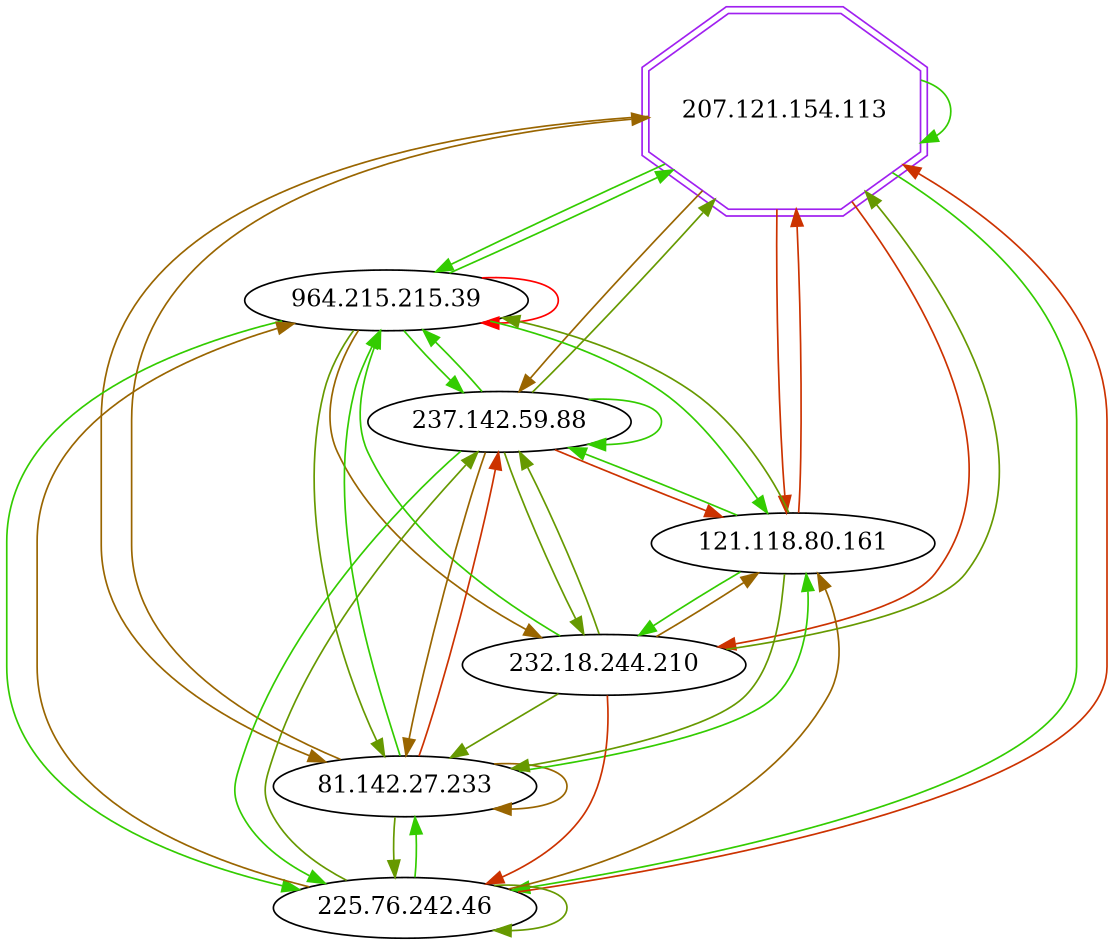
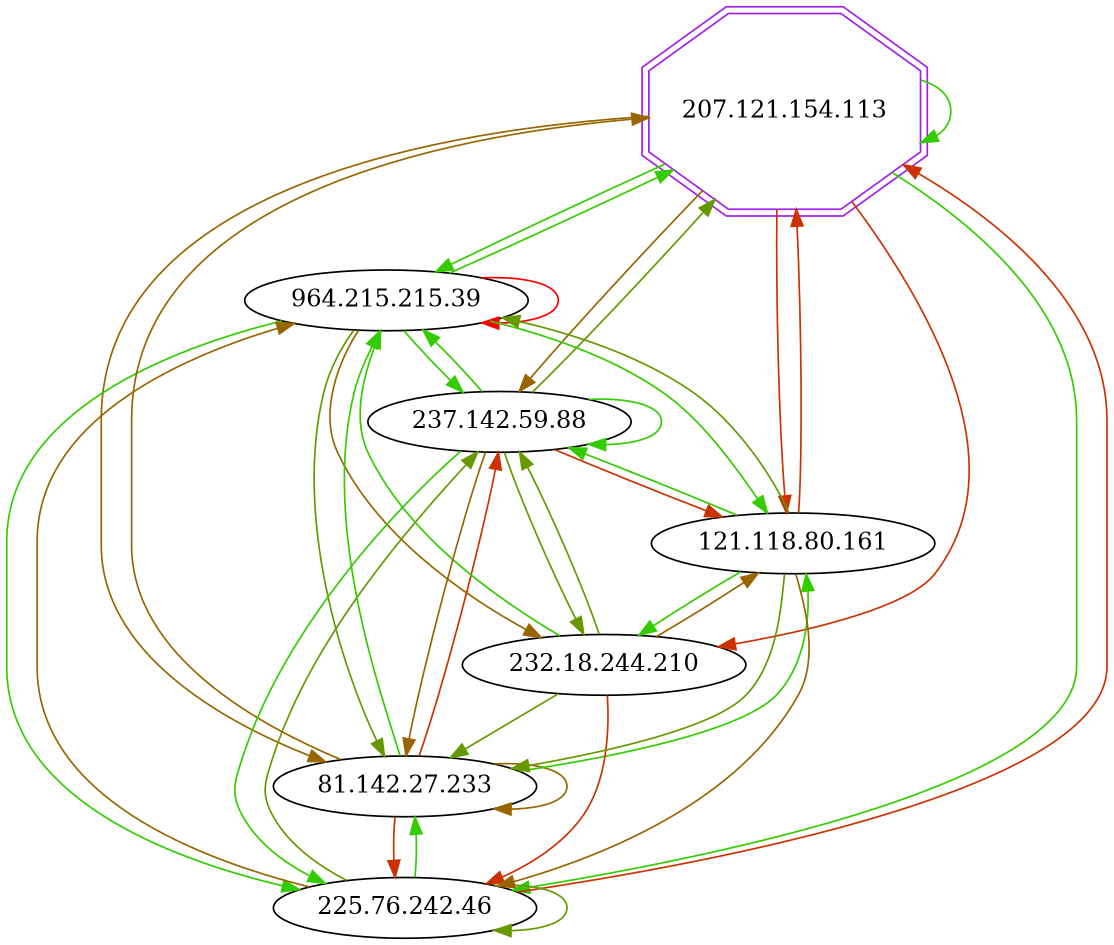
edge "232.18.244.210" -> "207.121.154.113": removed
edge "225.76.242.46" -> "121.118.80.161": reversed
edge "81.142.27.233" -> "225.76.242.46": color #669900 -> #cc3200
